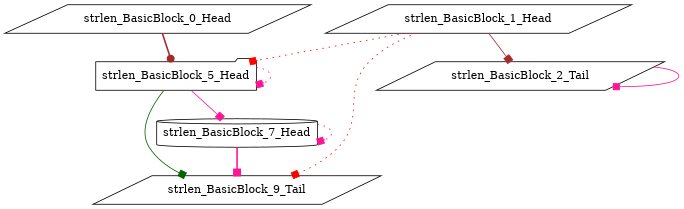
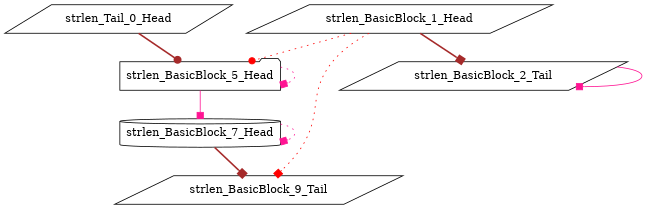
node "strlen_BasicBlock_0_Head": label "strlen_BasicBlock_0_Head" -> "strlen_Tail_0_Head"
edge "strlen_BasicBlock_1_Head" -> "strlen_BasicBlock_2_Tail": style solid -> bold
edge "strlen_BasicBlock_1_Head" -> "strlen_BasicBlock_5_Head": arrowhead box -> dot
edge "strlen_BasicBlock_5_Head" -> "strlen_BasicBlock_9_Tail": removed
edge "strlen_BasicBlock_7_Head" -> "strlen_BasicBlock_9_Tail": color deeppink -> brown
